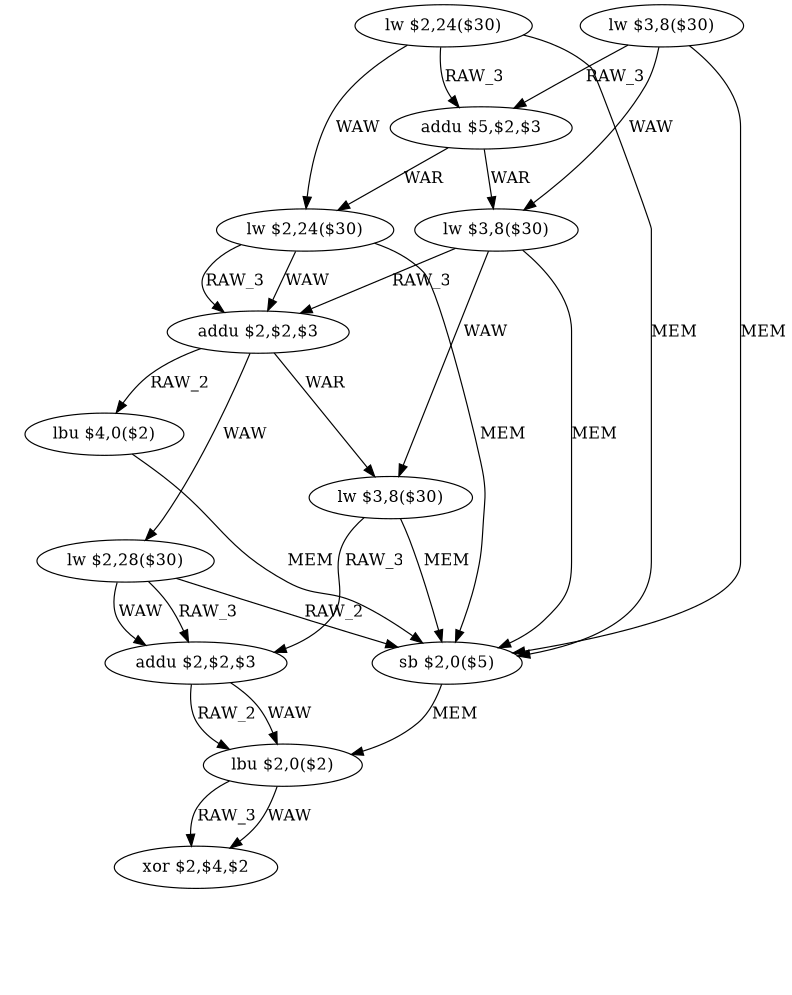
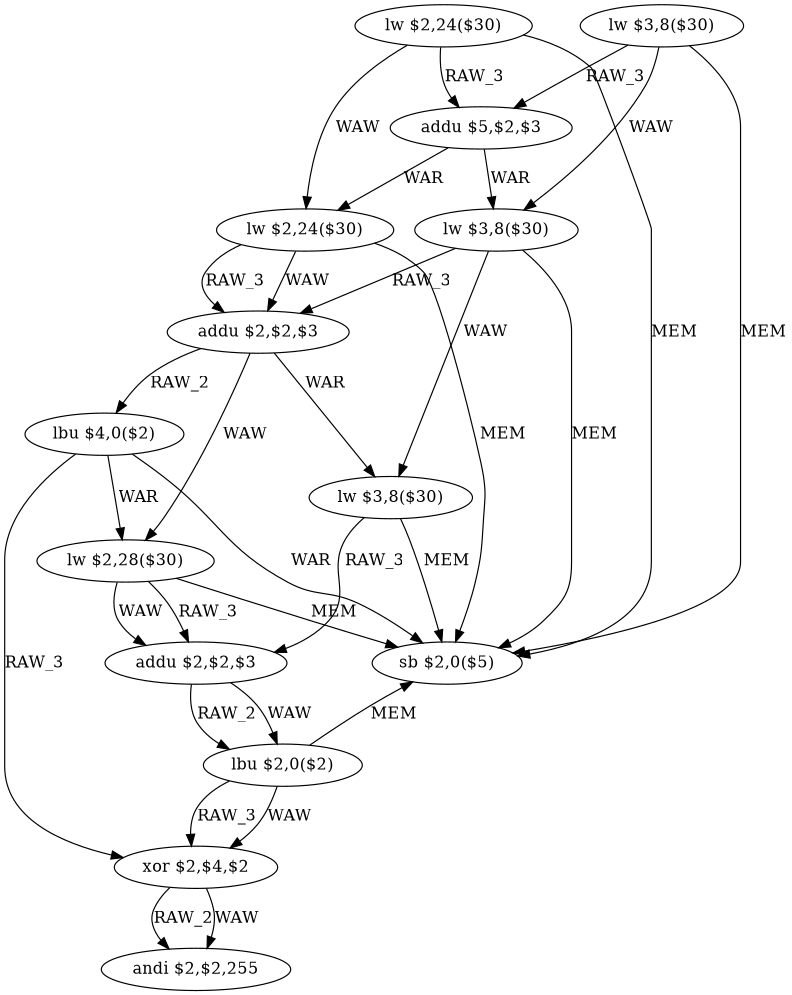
edge "lbu $4,0($2)" -> "lw $2,28($30)": added, label "WAR"
edge "lbu $4,0($2)" -> "sb $2,0($5)": label "MEM" -> "WAR"
edge "lw $2,28($30)" -> "sb $2,0($5)": label "RAW_2" -> "MEM"
edge "lbu $4,0($2)" -> "xor $2,$4,$2": added, label "RAW_3"
edge "sb $2,0($5)" -> "lbu $2,0($2)": reversed
node "andi $2,$2,255": added
